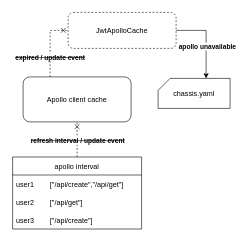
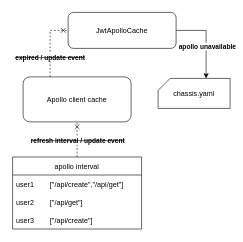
node "JwtApolloCache": style dashed -> solid
